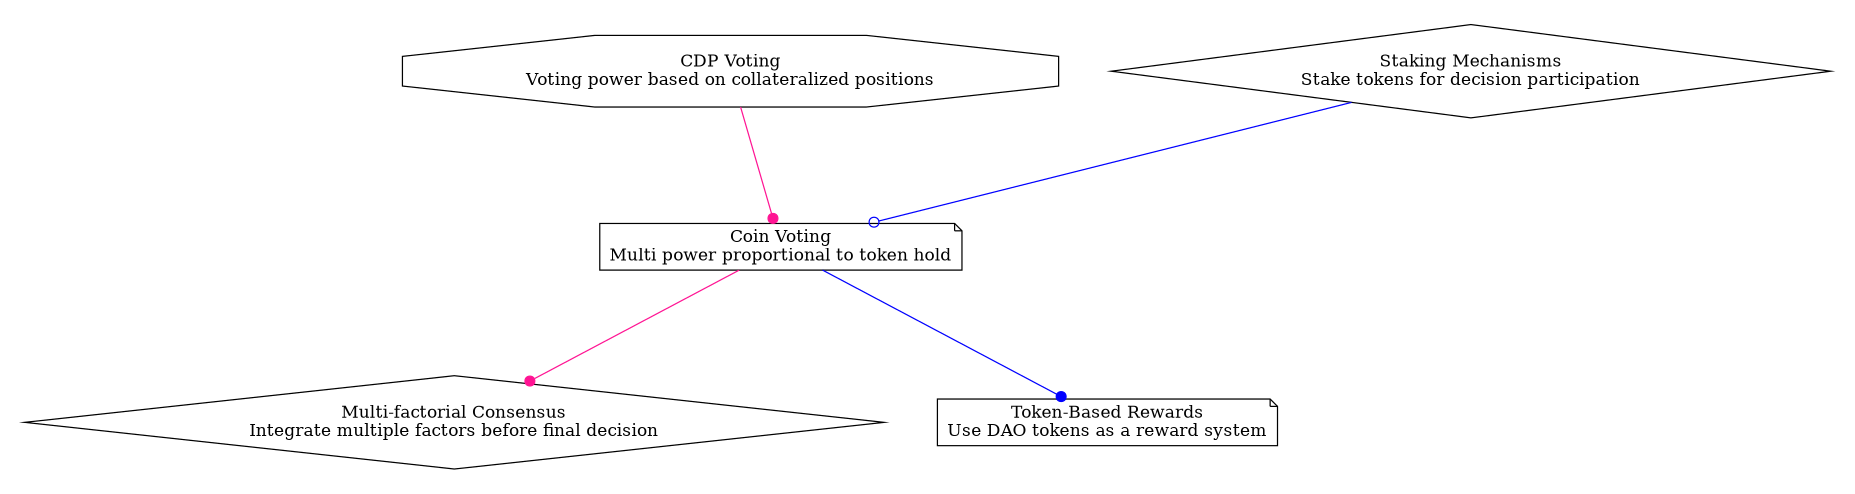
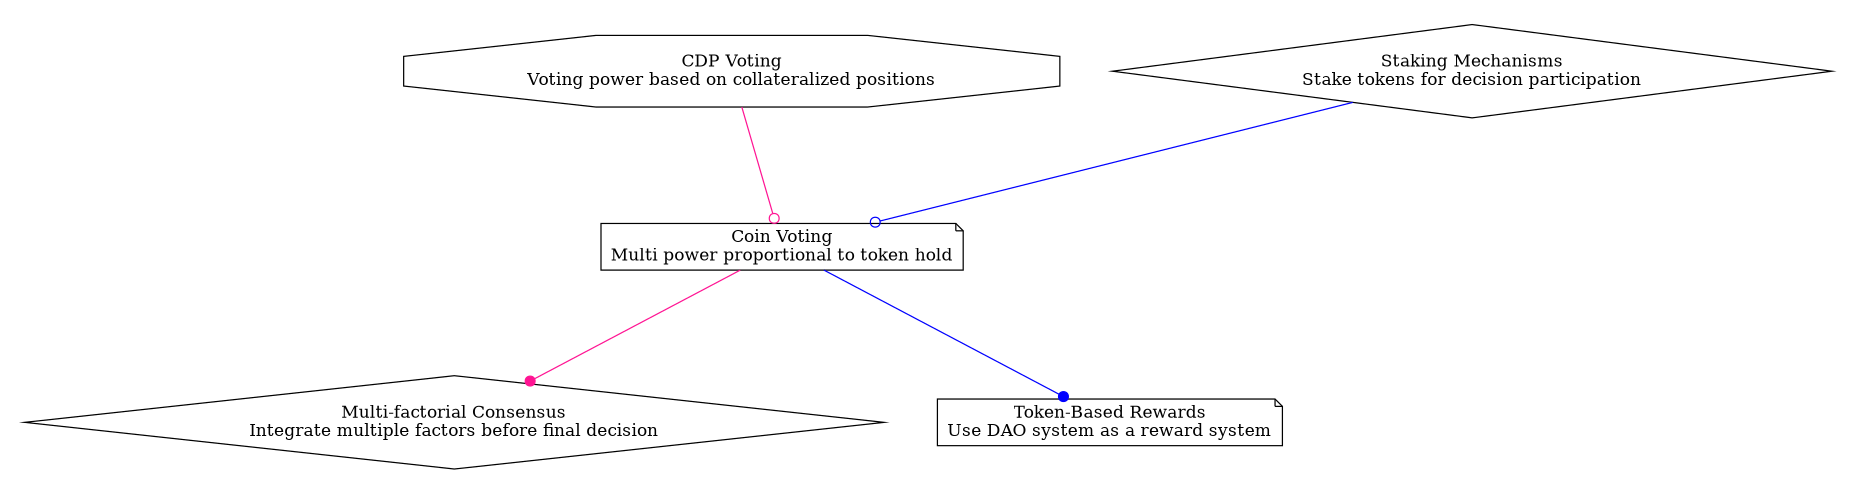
edge "CDP Voting Voting power based on collateralized positions" -> "Coin Voting Multi power proportional to token hold": arrowhead dot -> odot
node "Token-Based Rewards Use DAO tokens as a reward system": label "Token-Based Rewards Use DAO tokens as a reward system" -> "Token-Based Rewards Use DAO system as a reward system"
